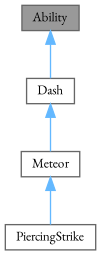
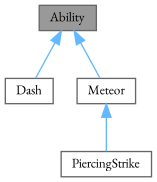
edge "Meteor" -> "Dash": now "Meteor" -> "Ability"
